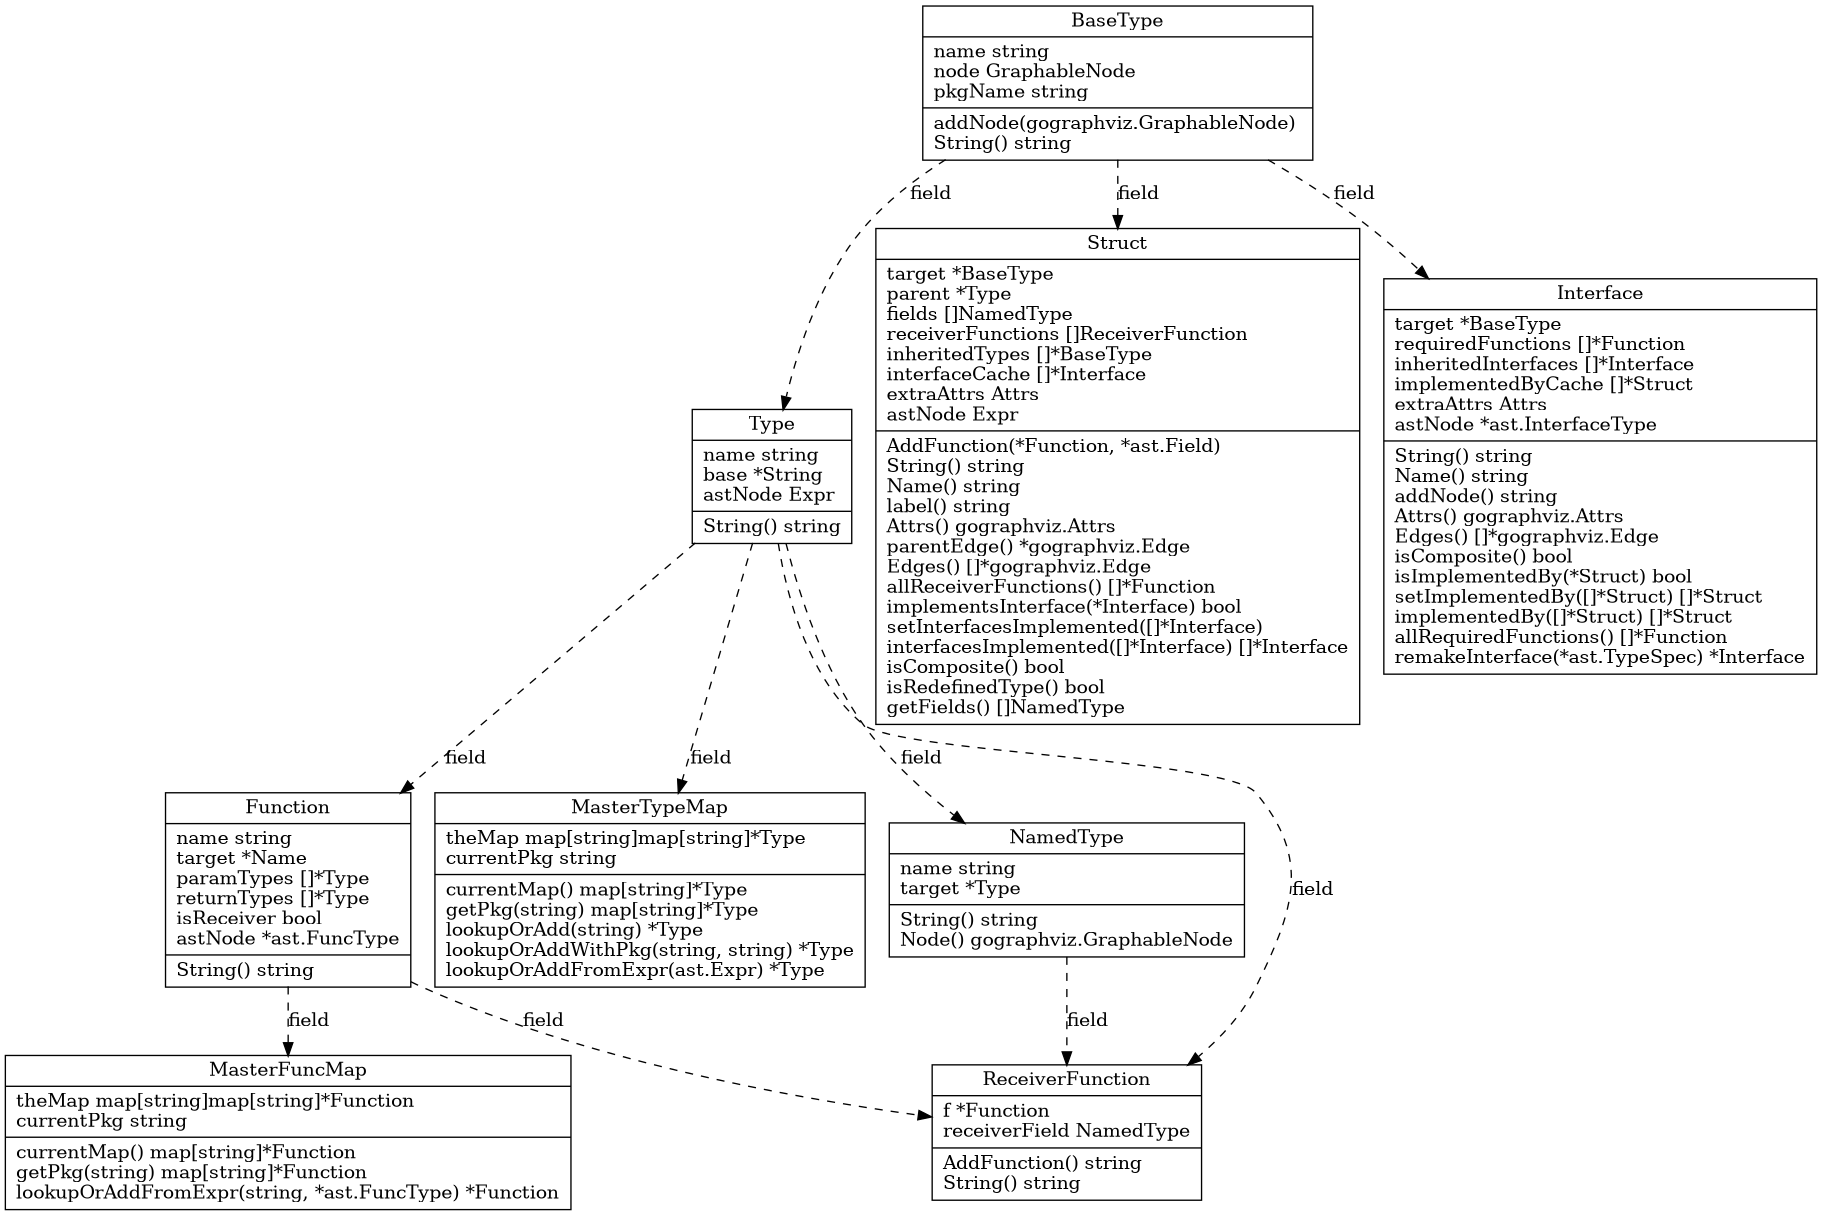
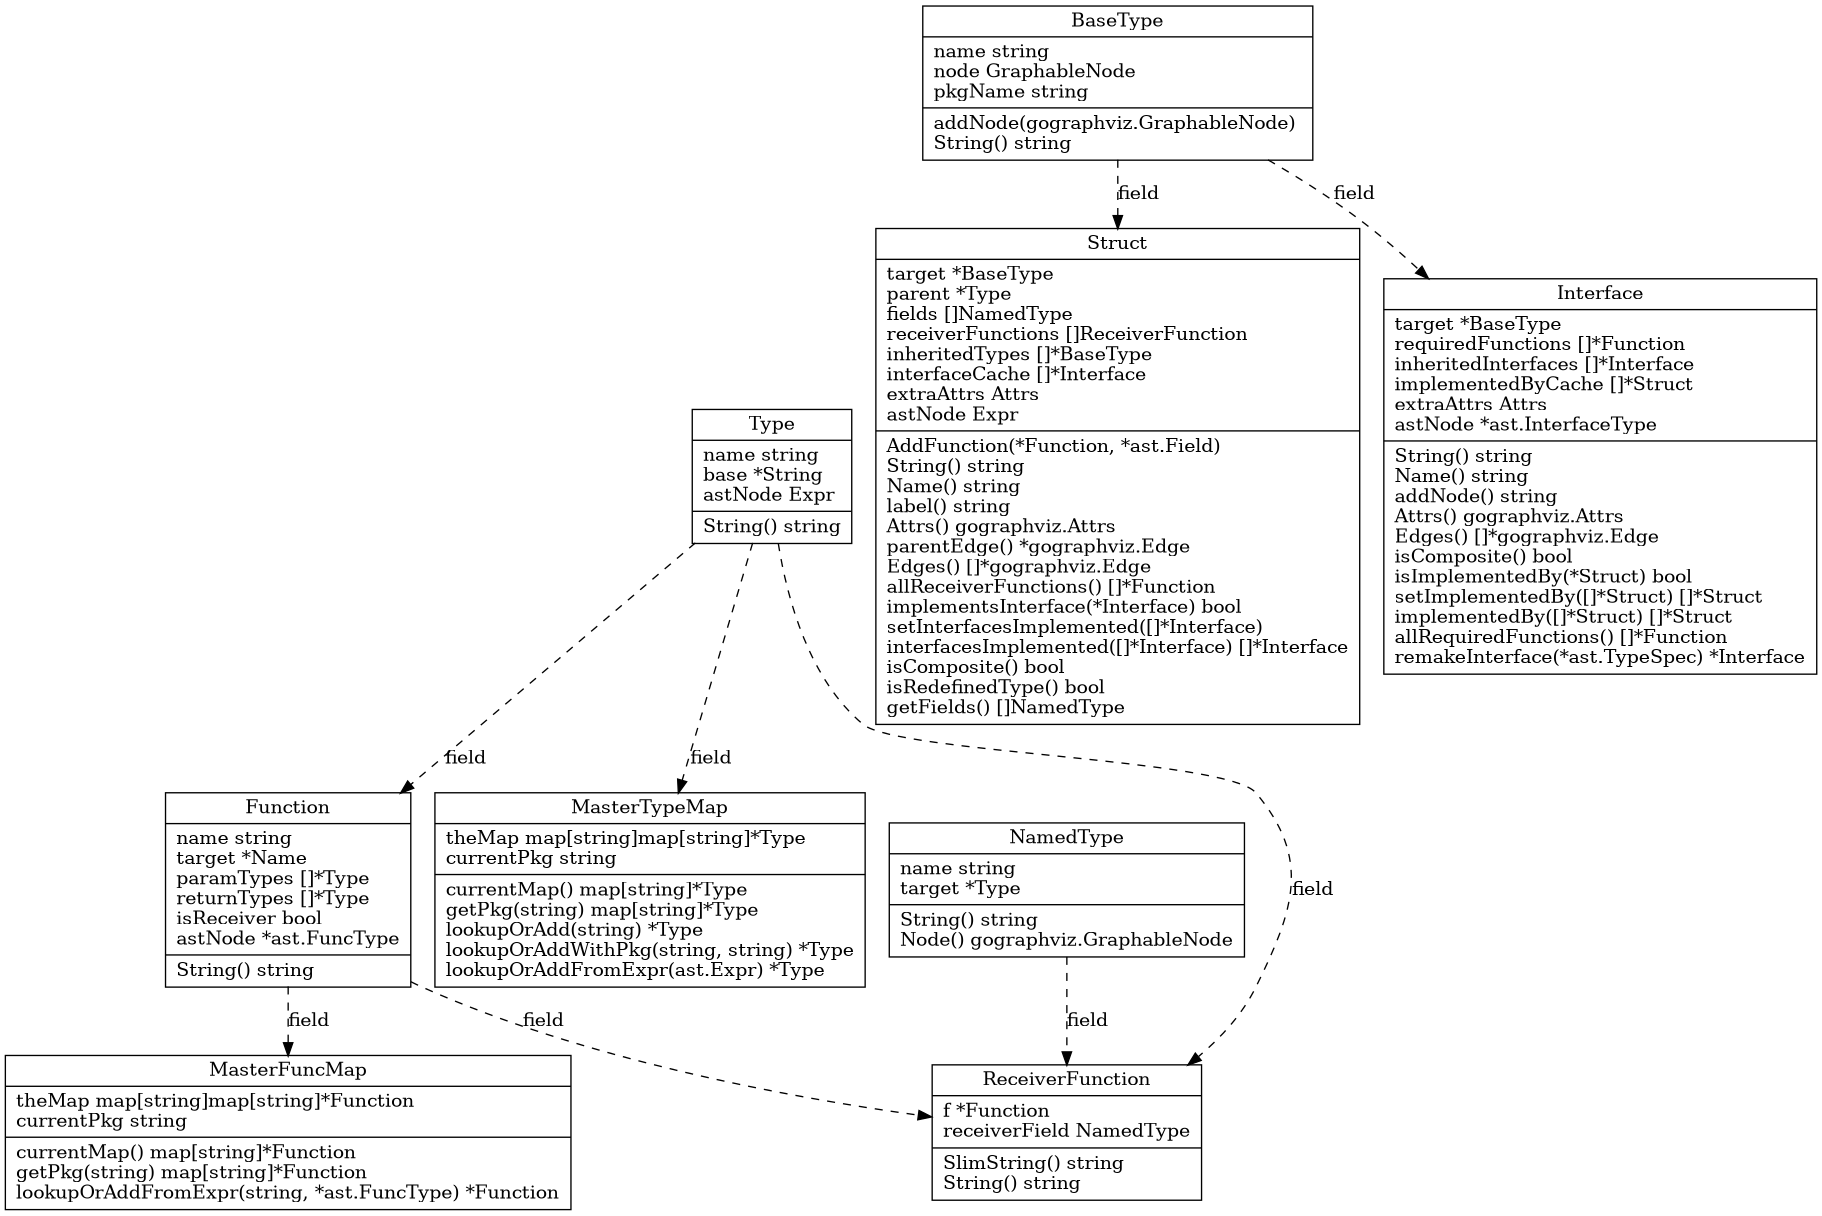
edge "BaseType" -> "Type": removed, label "field"
edge "Type" -> "NamedType": removed, label "field"
node "ReceiverFunction": text "AddFunction() string" -> "SlimString() string"
